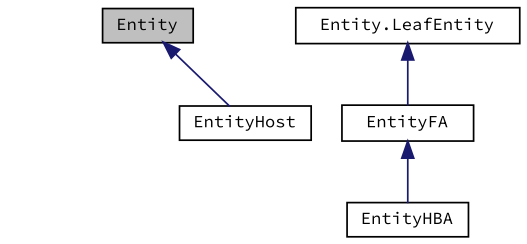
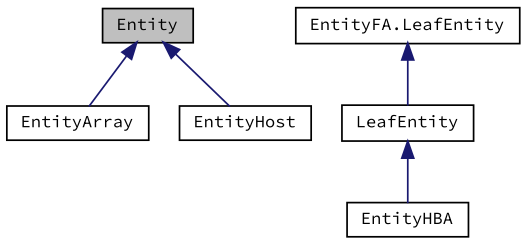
node "Entity.LeafEntity": label "Entity.LeafEntity" -> "EntityFA.LeafEntity"
node "EntityArray": added
node "EntityFA": label "EntityFA" -> "LeafEntity"
